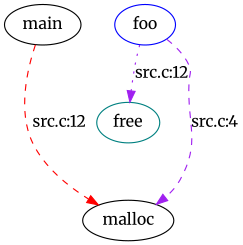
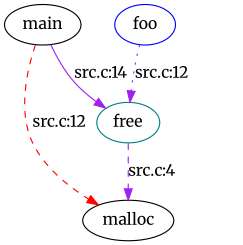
edge "main" -> "free": added, label "src.c:14"
edge "foo" -> "malloc": now "free" -> "malloc"
